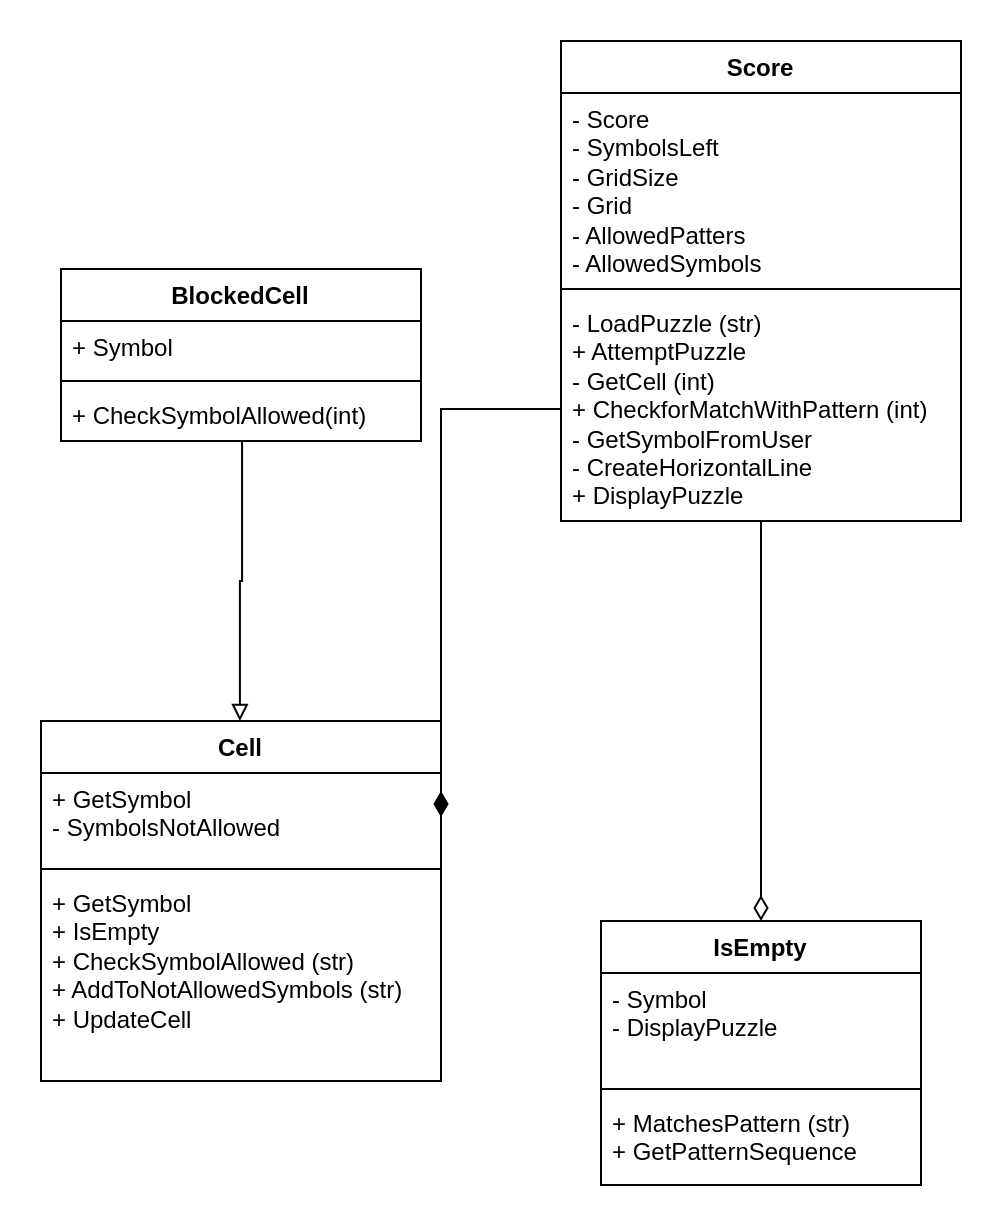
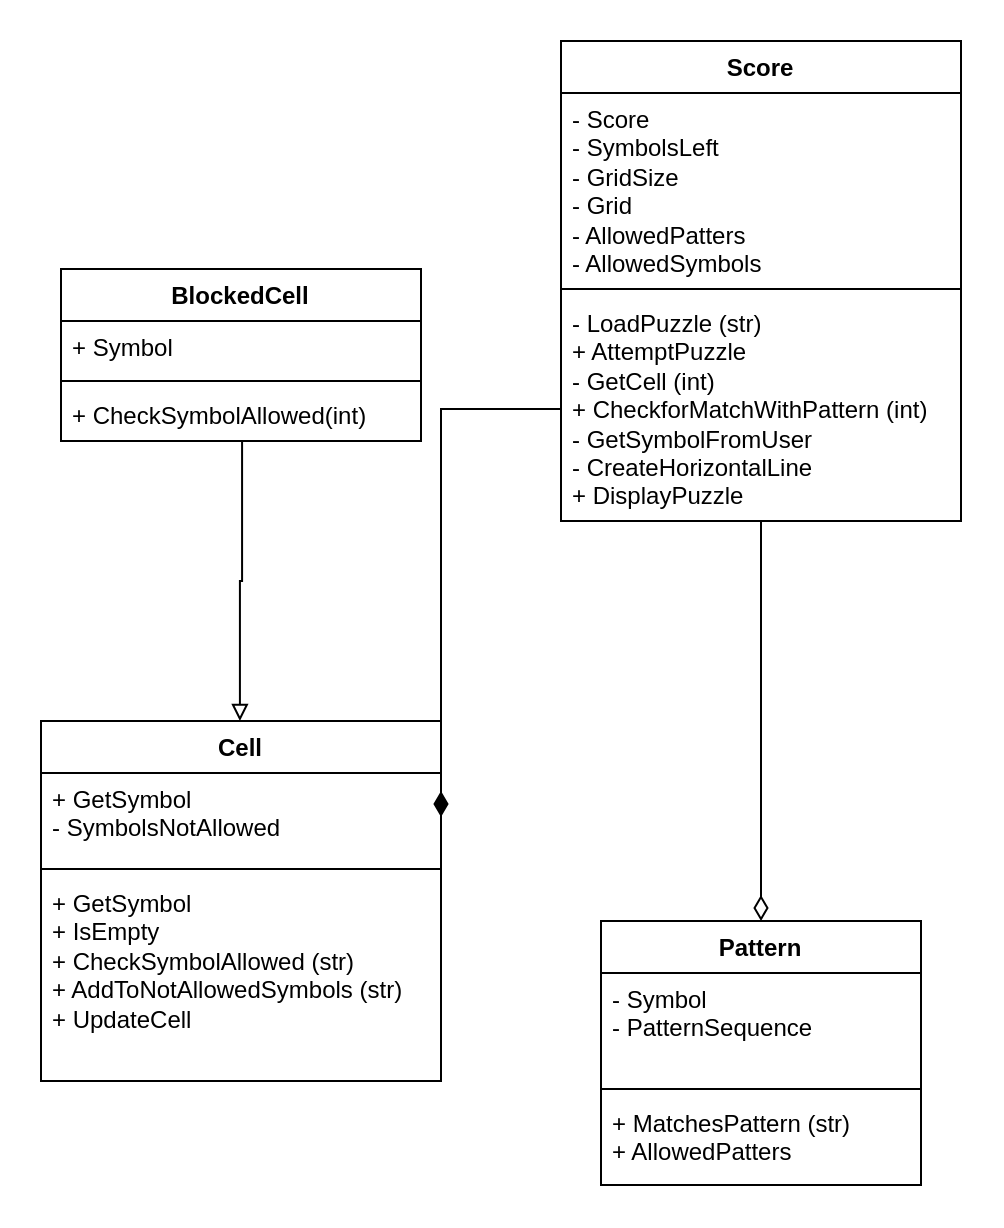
node "IsEmpty": label "IsEmpty" -> "Pattern"
node "- Symbol - DisplayPuzzle": label "- Symbol - DisplayPuzzle" -> "- Symbol - PatternSequence"
node "+ MatchesPattern (str) + GetPatternSequence": label "+ MatchesPattern (str) + GetPatternSequence" -> "+ MatchesPattern (str) + AllowedPatters"
